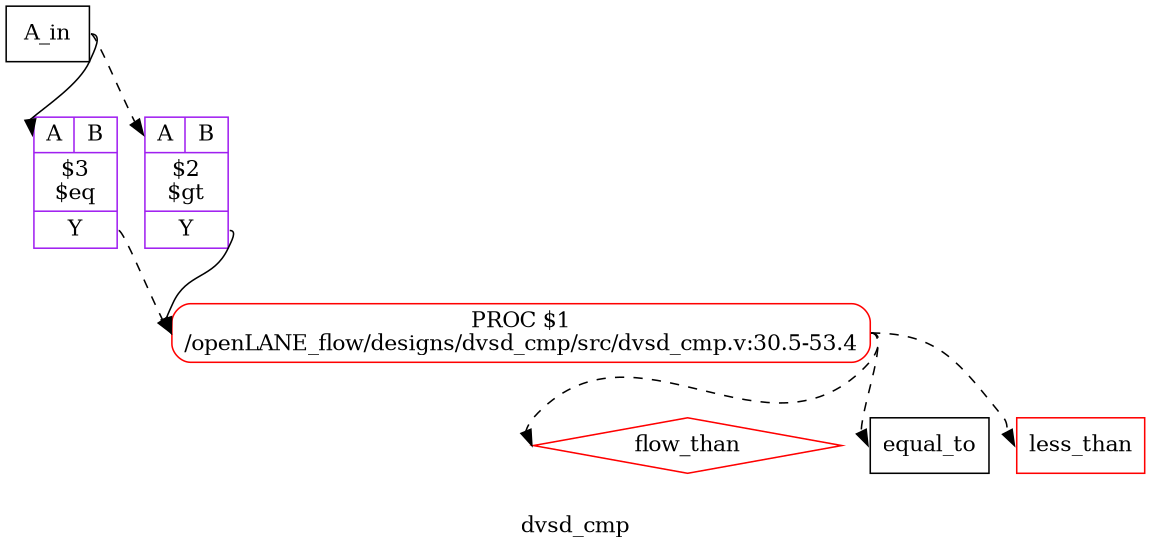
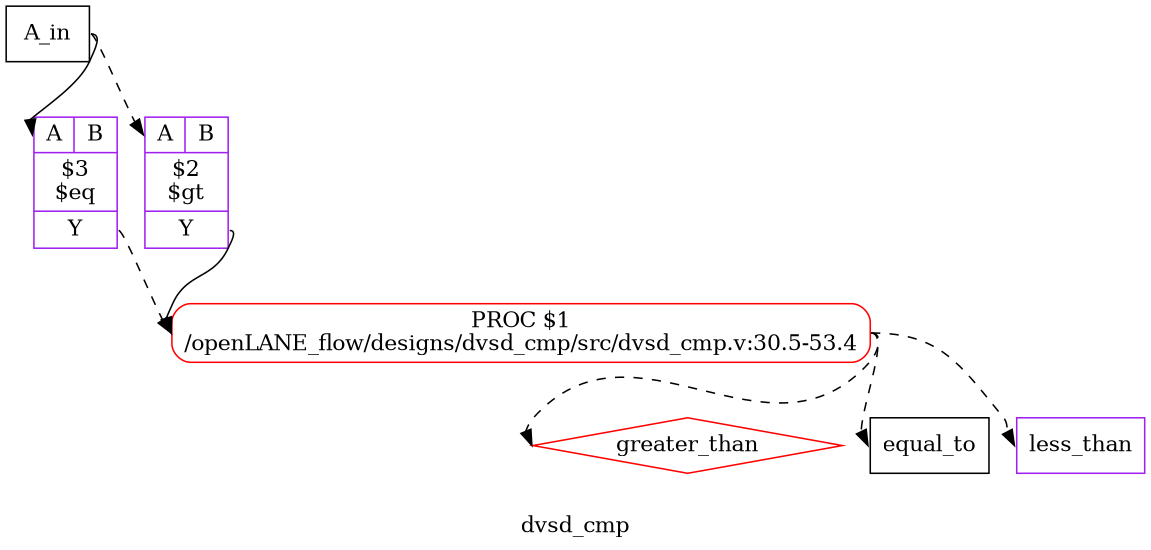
node "flow_than": label "flow_than" -> "greater_than"
node "less_than": color red -> purple
